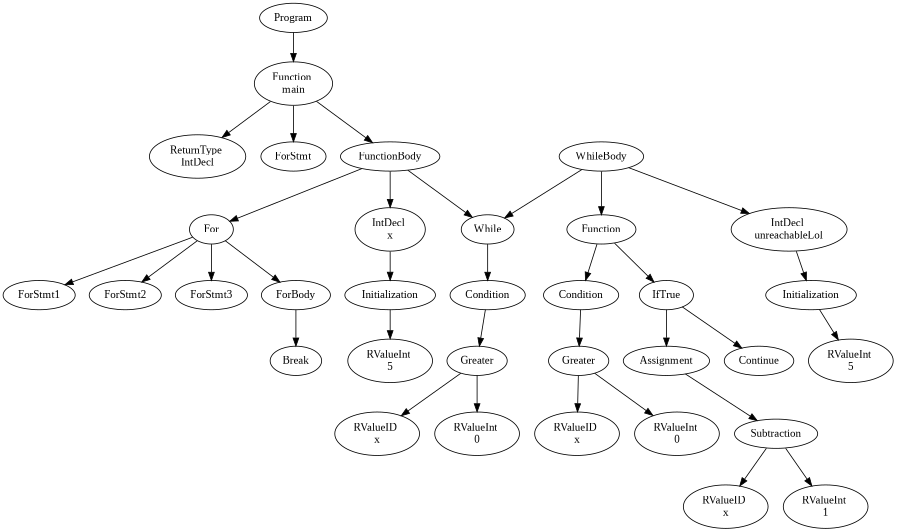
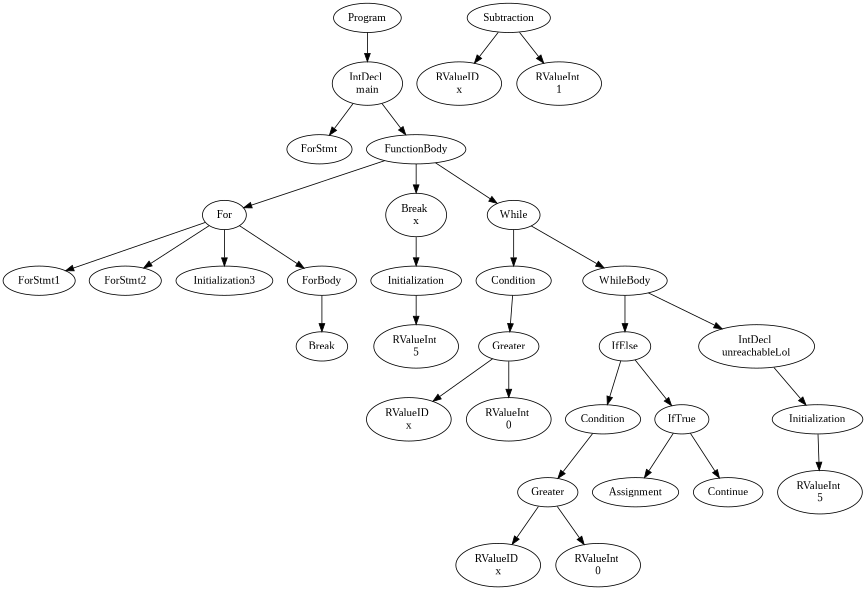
node "Function main": label "Function main" -> "IntDecl main"
node "ReturnType IntDecl": removed
edge "WhileBody" -> "While": reversed
node "IntDecl x": label "IntDecl x" -> "Break x"
node "Function": label "Function" -> "IfElse"
node "ForStmt3": label "ForStmt3" -> "Initialization3"
edge "Assignment" -> "Subtraction": removed
